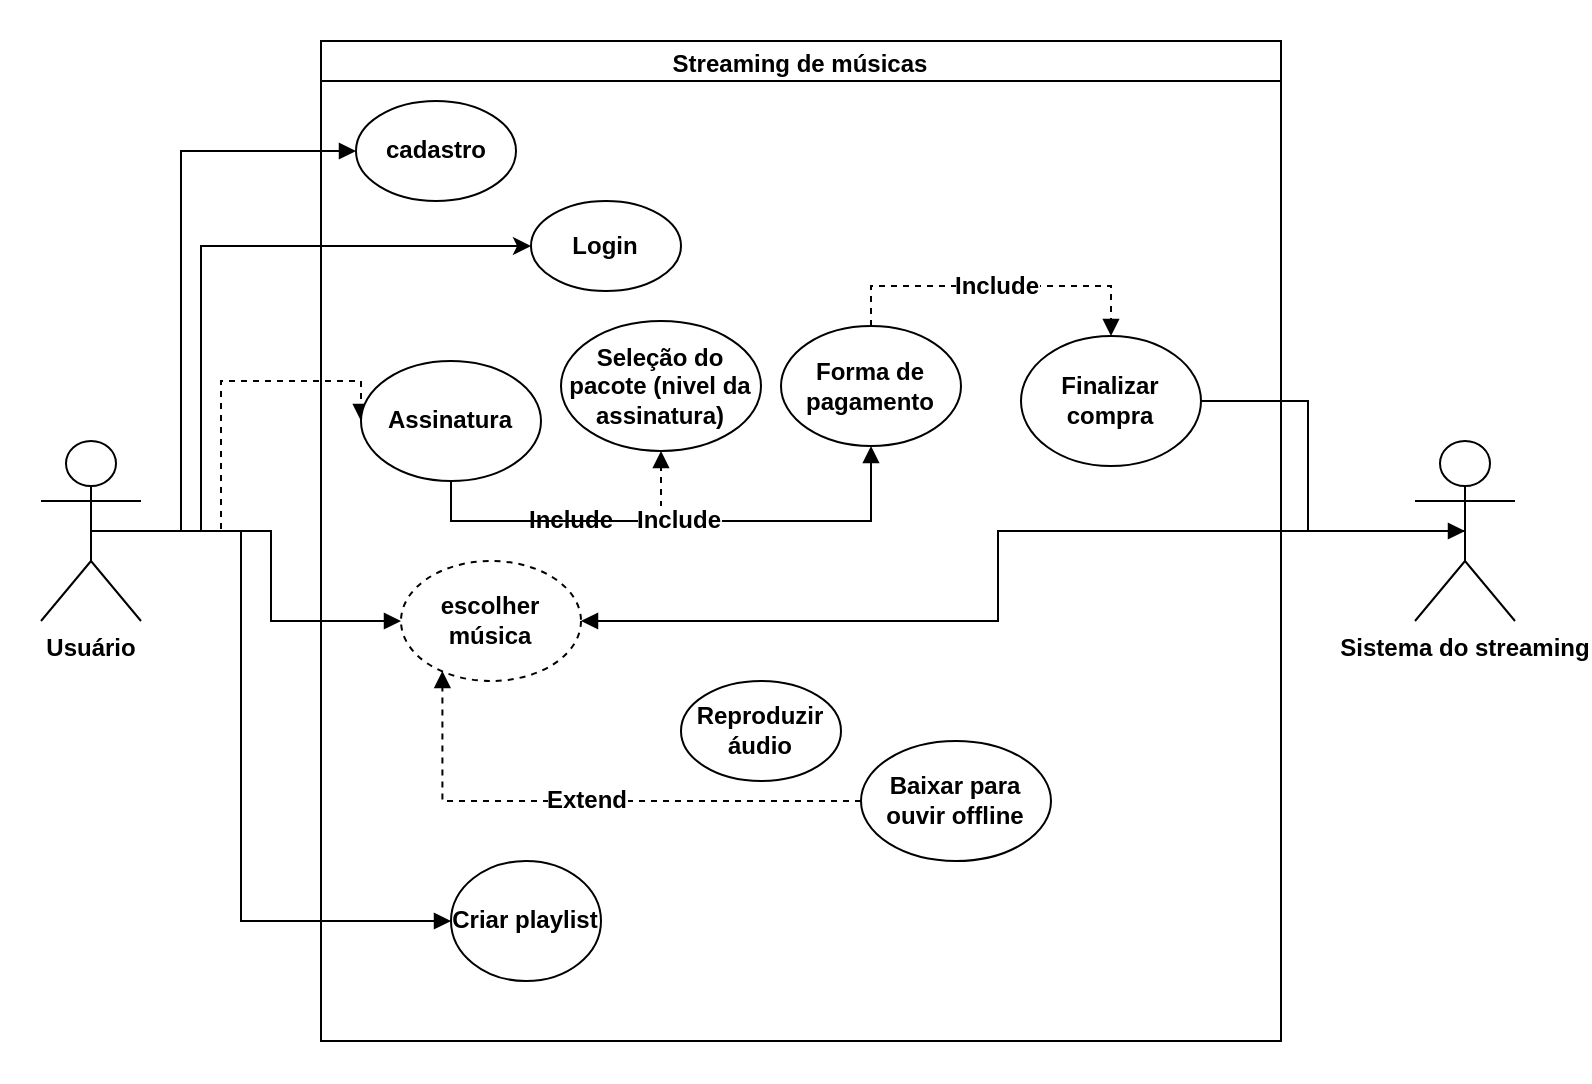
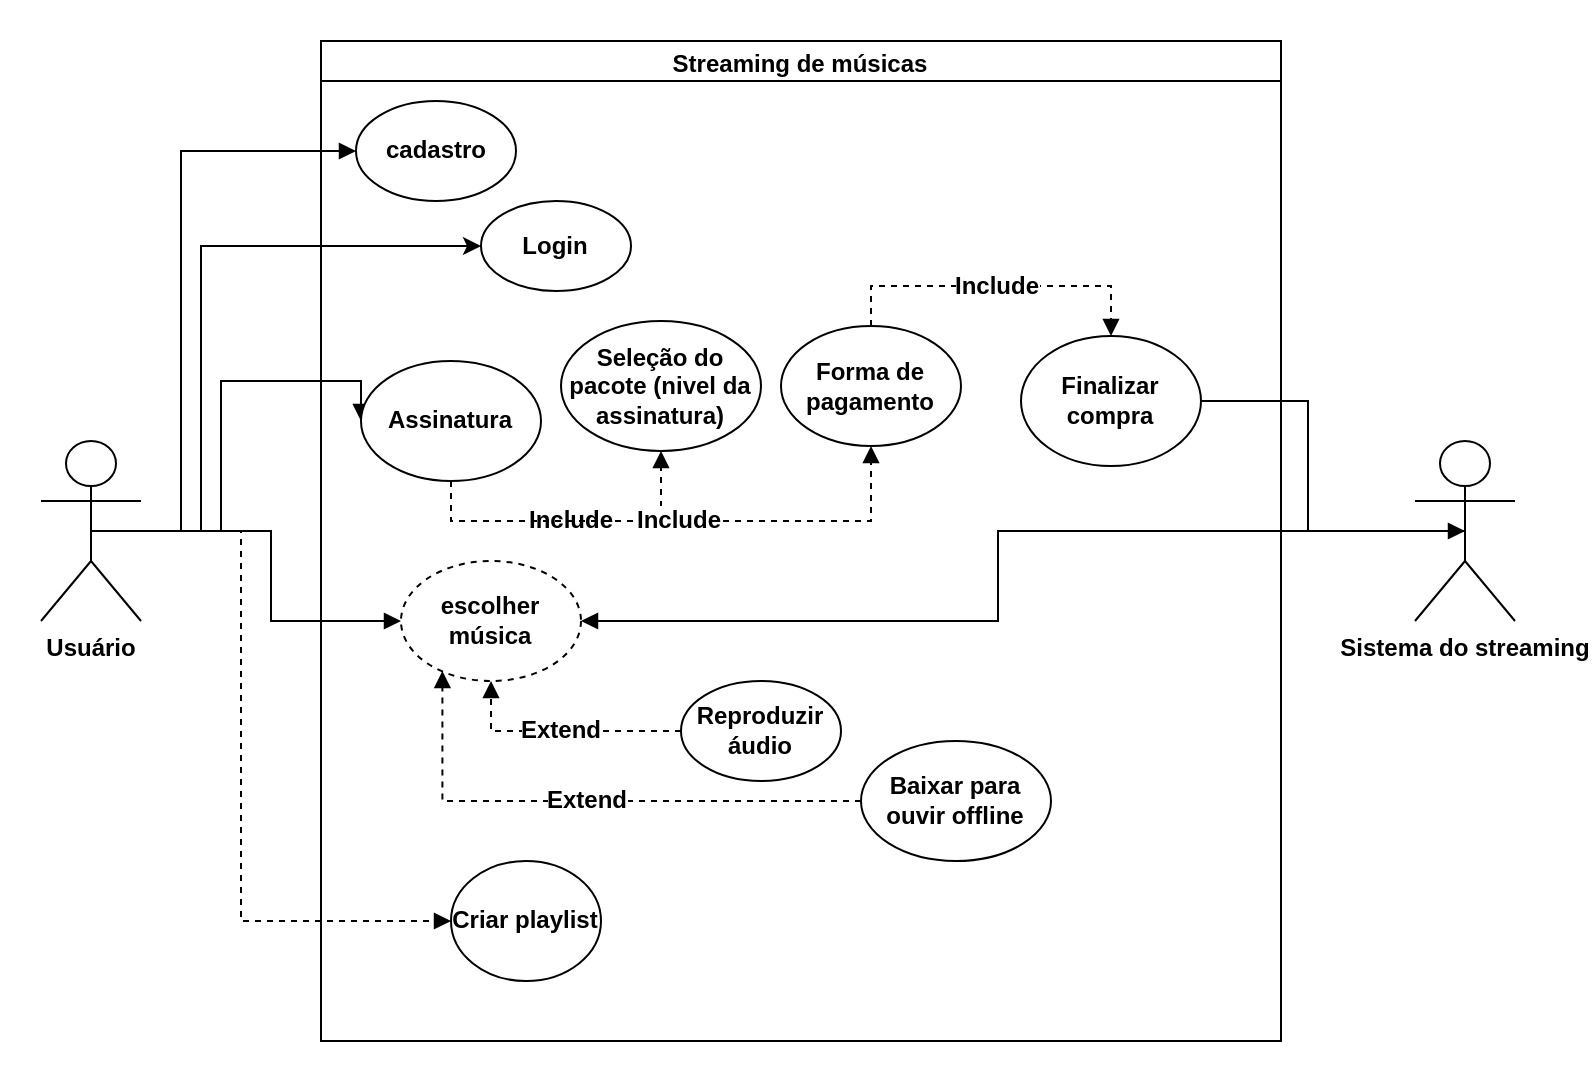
node "Login": moved (606, 246) -> (556, 246)
edge "Usuário" -> "Assinatura": style dashed -> solid
edge "Assinatura" -> "Forma de pagamento": style solid -> dashed
edge "Reproduzir áudio" -> "escolher música": added, label "Extend"
edge "Usuário" -> "Criar playlist": style solid -> dashed
